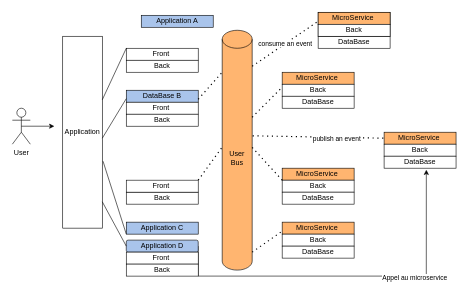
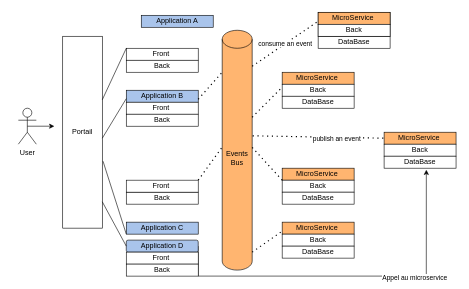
node "DataBase B": label "DataBase B" -> "Application B"
node "User": moved (21, 126) -> (27, 126)
node "Application": label "Application" -> "Portail"
node "User Bus": label "User Bus" -> "Events Bus"
